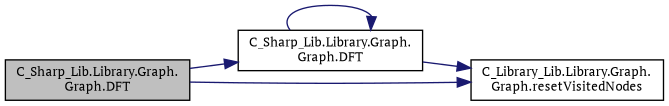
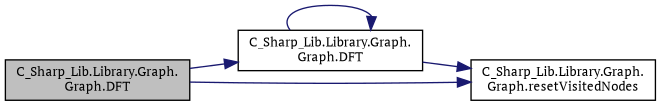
node "C_Library_Lib.Library.Graph. Graph.resetVisitedNodes": label "C_Library_Lib.Library.Graph. Graph.resetVisitedNodes" -> "C_Sharp_Lib.Library.Graph. Graph.resetVisitedNodes"
